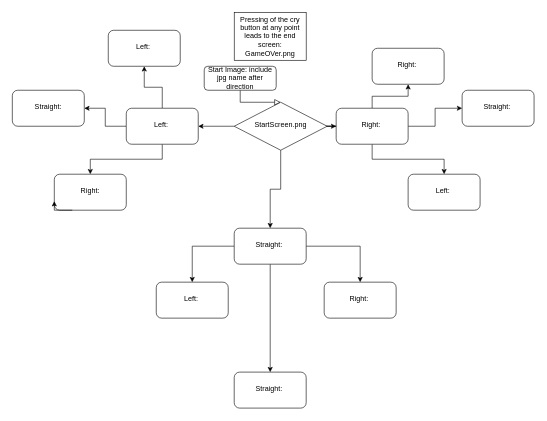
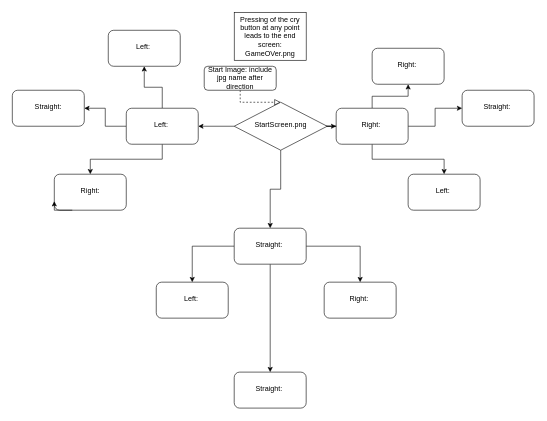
edge "Start Image: include jpg name after direction" -> "StartScreen.png": style solid -> dashed
